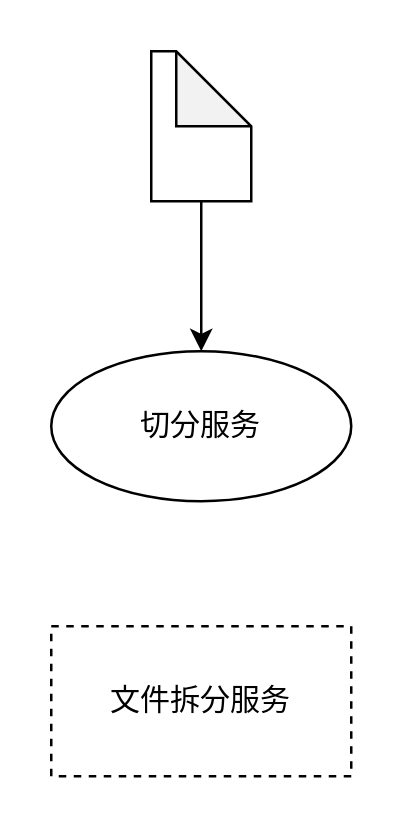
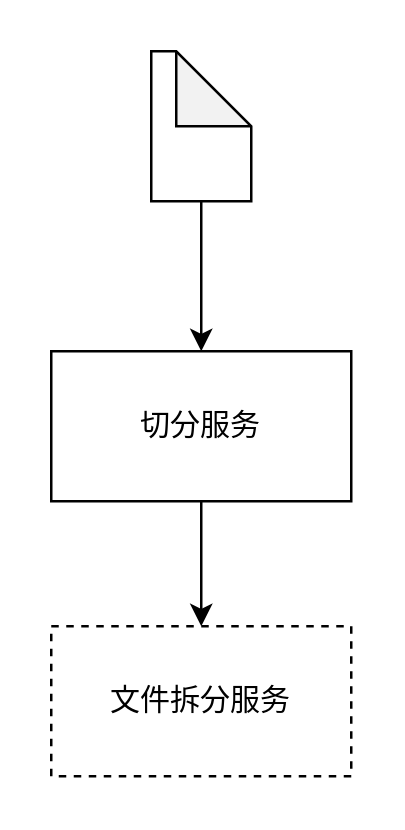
node "切分服务": shape ellipse -> rectangle
edge "切分服务" -> "文件拆分服务": added
